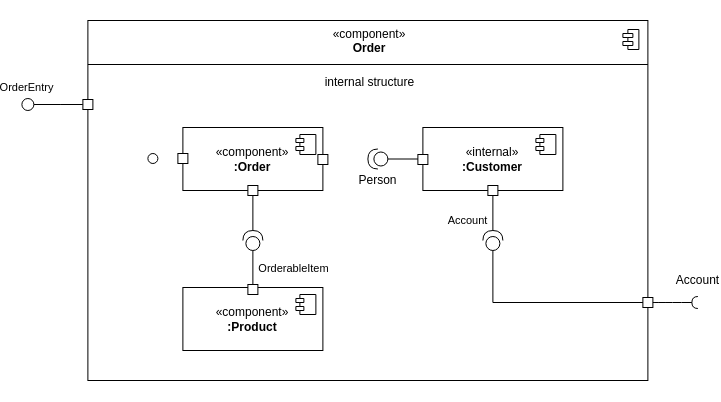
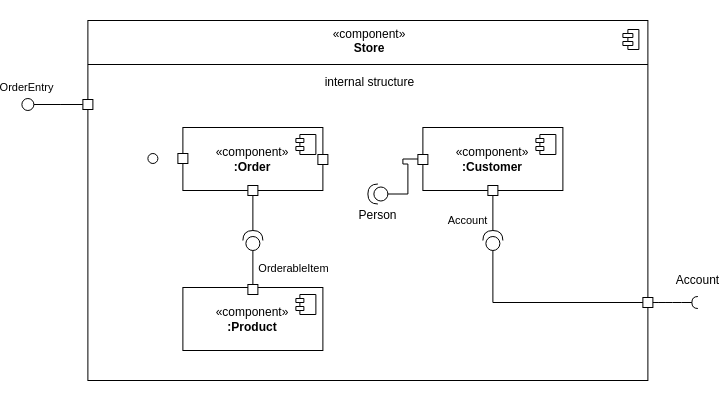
node "«component» Order": label "«component» Order" -> "«component» Store"
node "Person": moved (378, 159) -> (378, 194)
node "«internal» :Customer": label "«internal» :Customer" -> "«component» :Customer"
